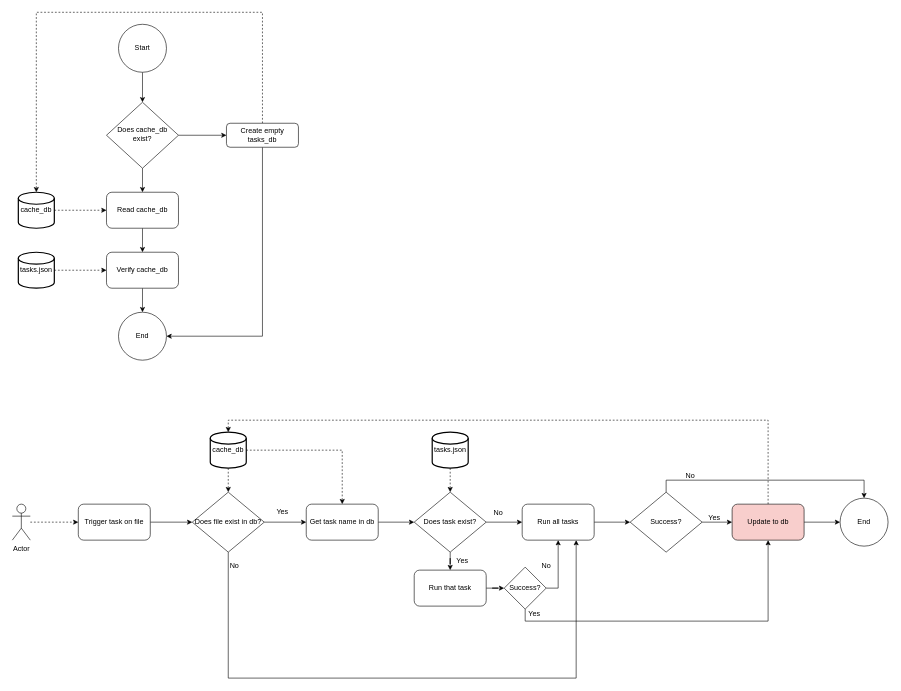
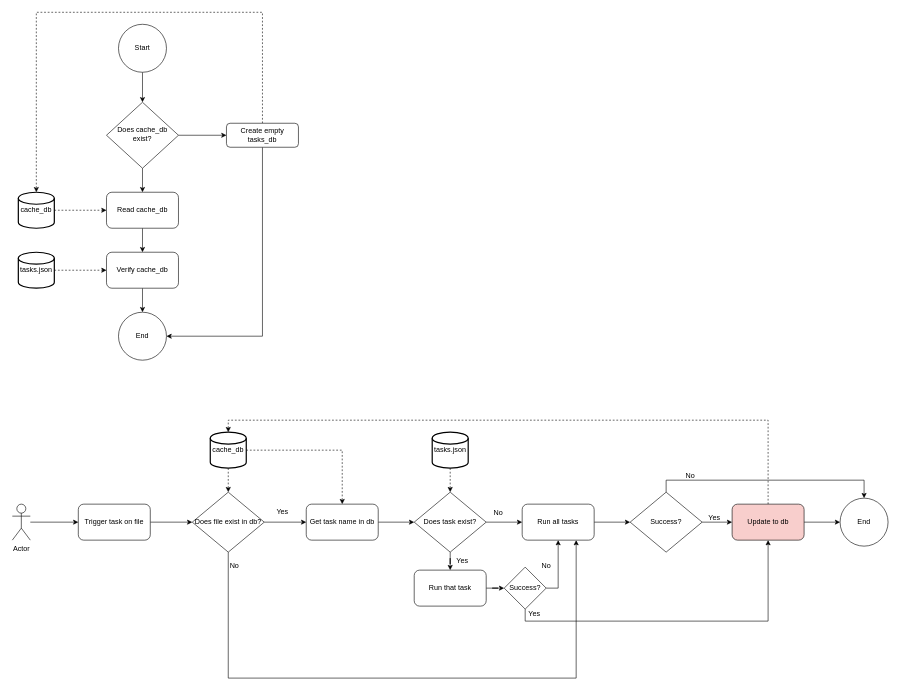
edge "Actor" -> "Trigger task on file": style dashed -> solid
